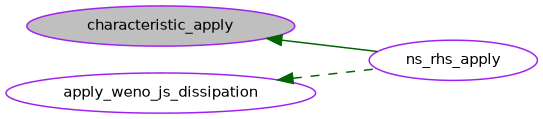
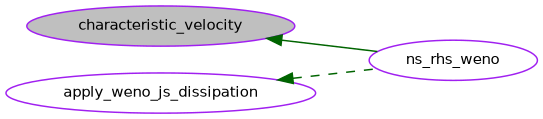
node "characteristic_apply": label "characteristic_apply" -> "characteristic_velocity"
node "ns_rhs_apply": label "ns_rhs_apply" -> "ns_rhs_weno"
